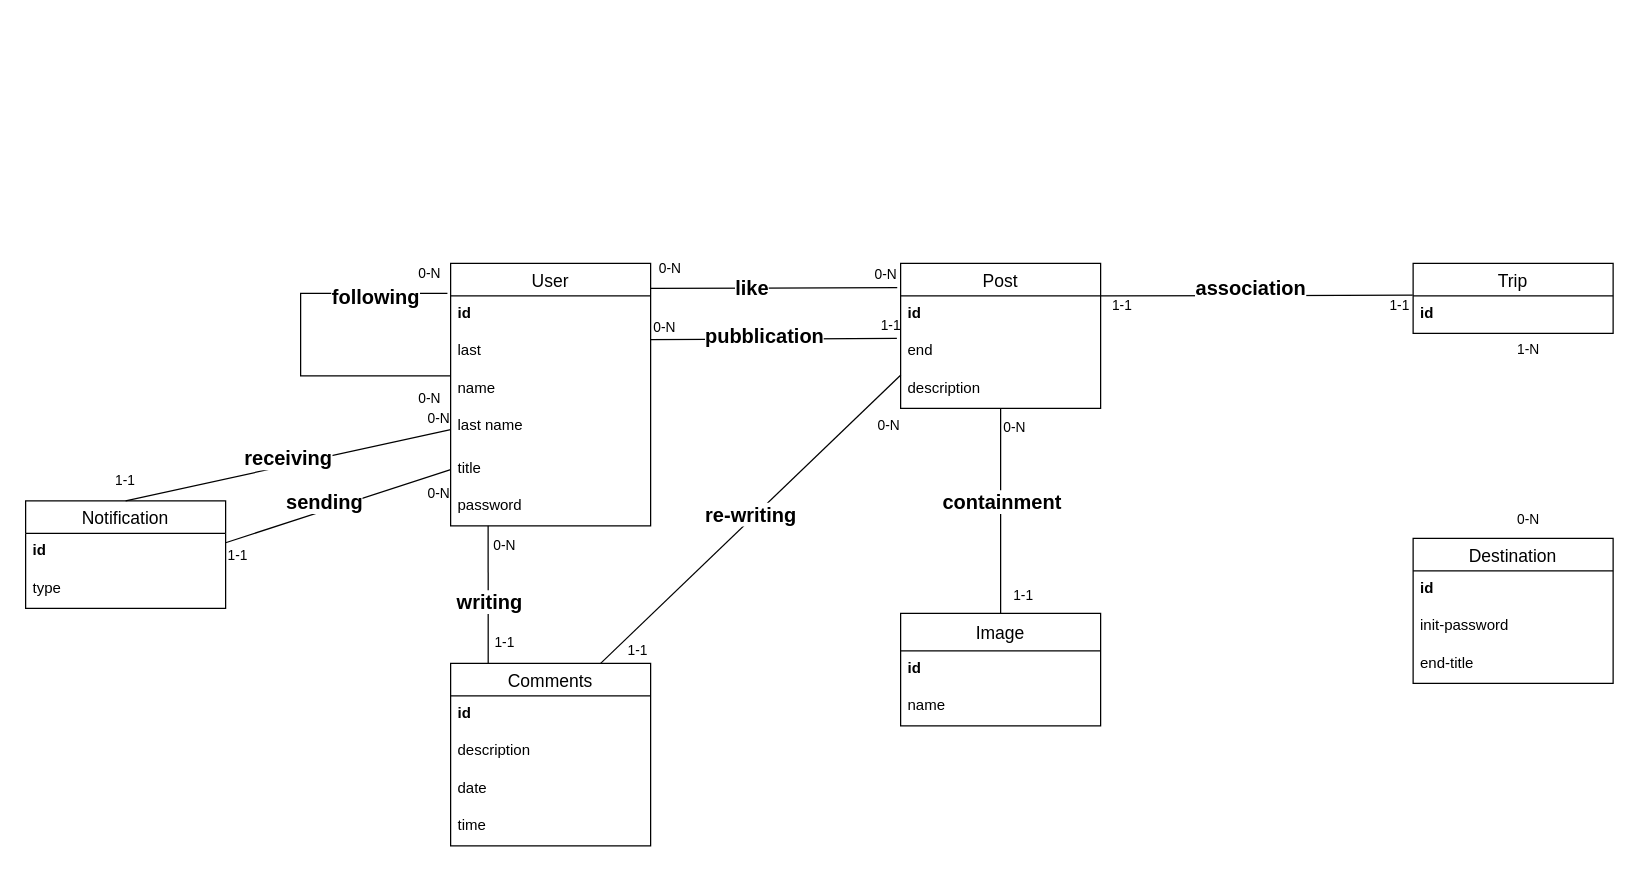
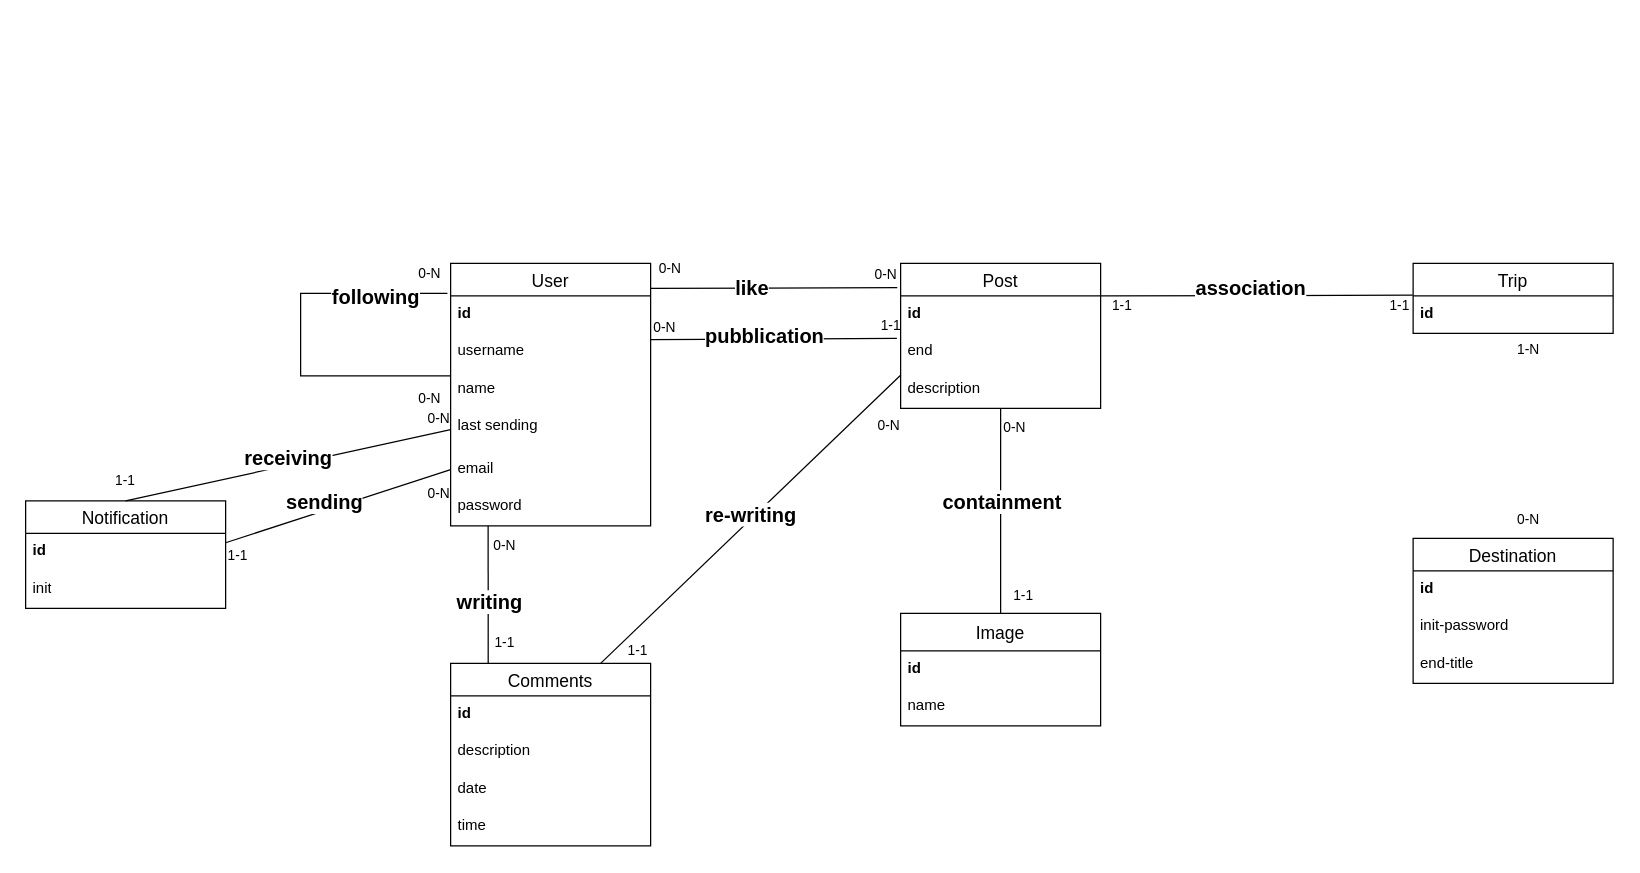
node "last": label "last" -> "username"
node "last name": label "last name" -> "last sending"
node "title": label "title" -> "email"
node "type": label "type" -> "init"
